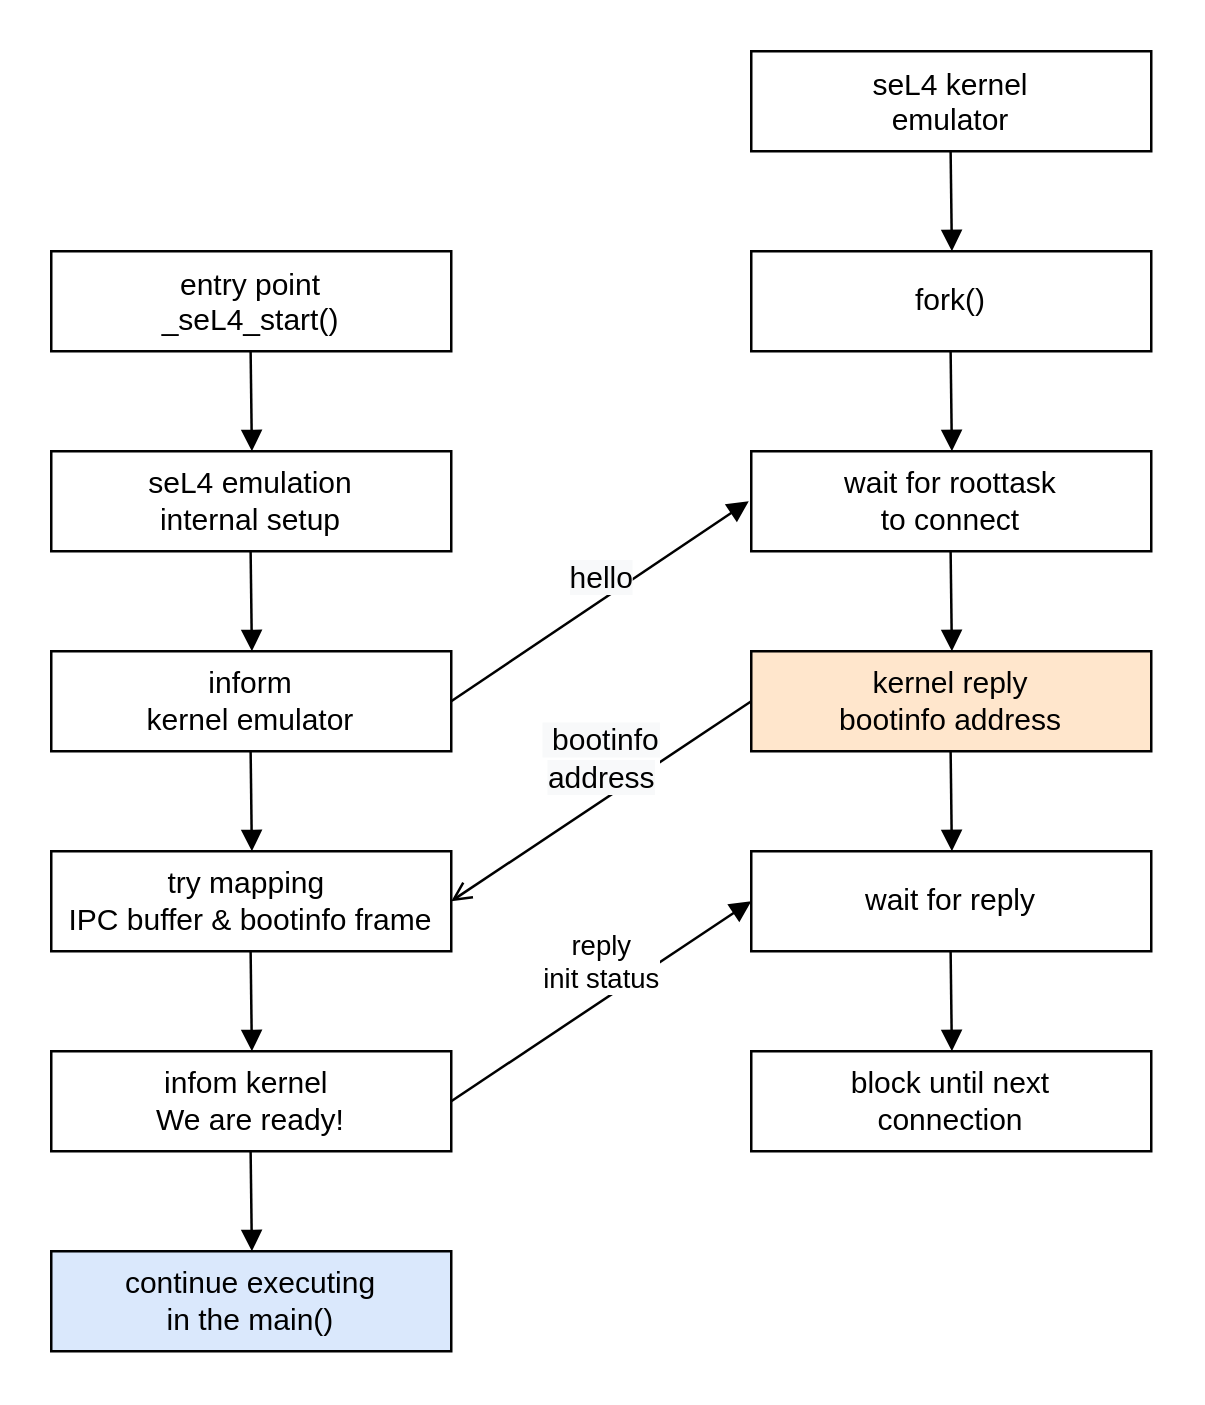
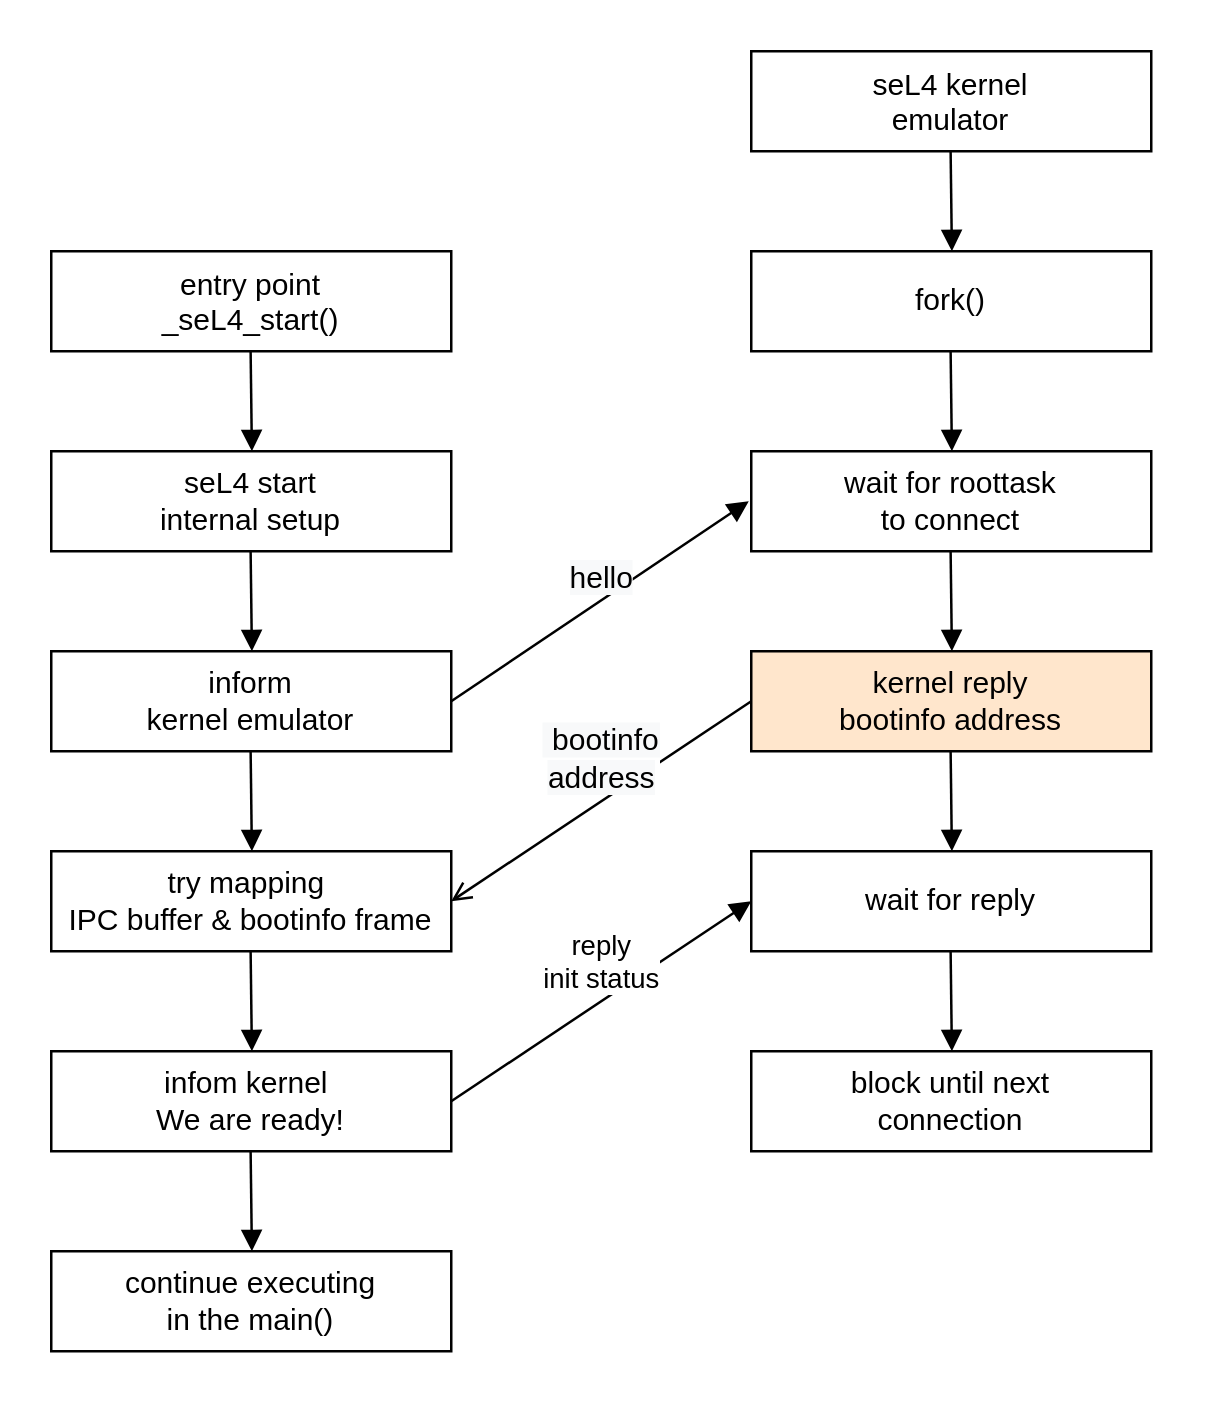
node "seL4 emulation internal setup": label "seL4 emulation internal setup" -> "seL4 start internal setup"
node "continue executing in the main()": fillcolor #dae8fc -> #ffffff
